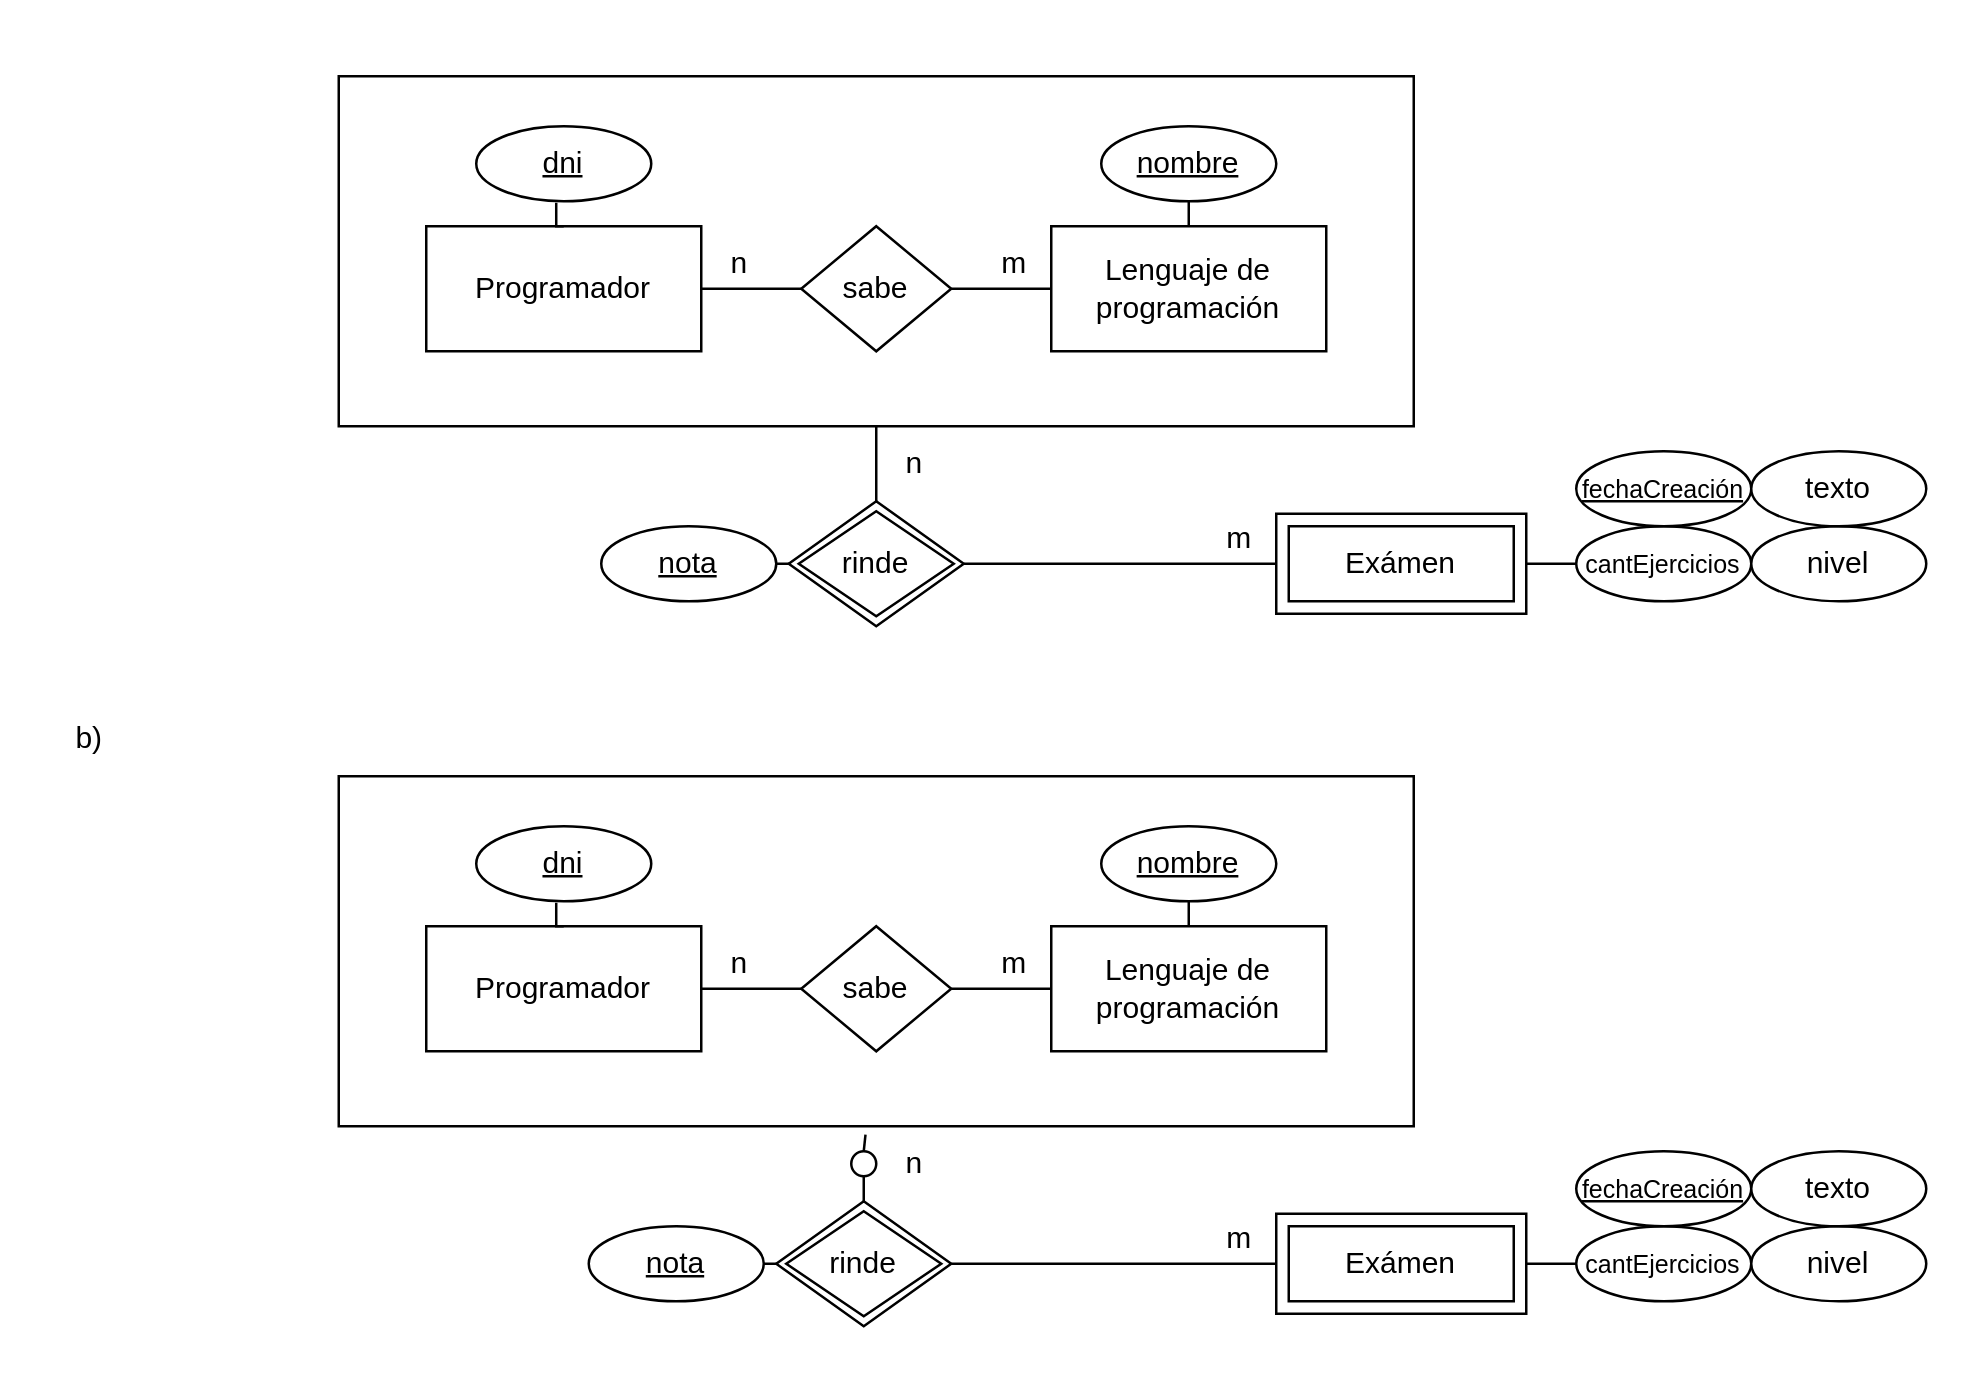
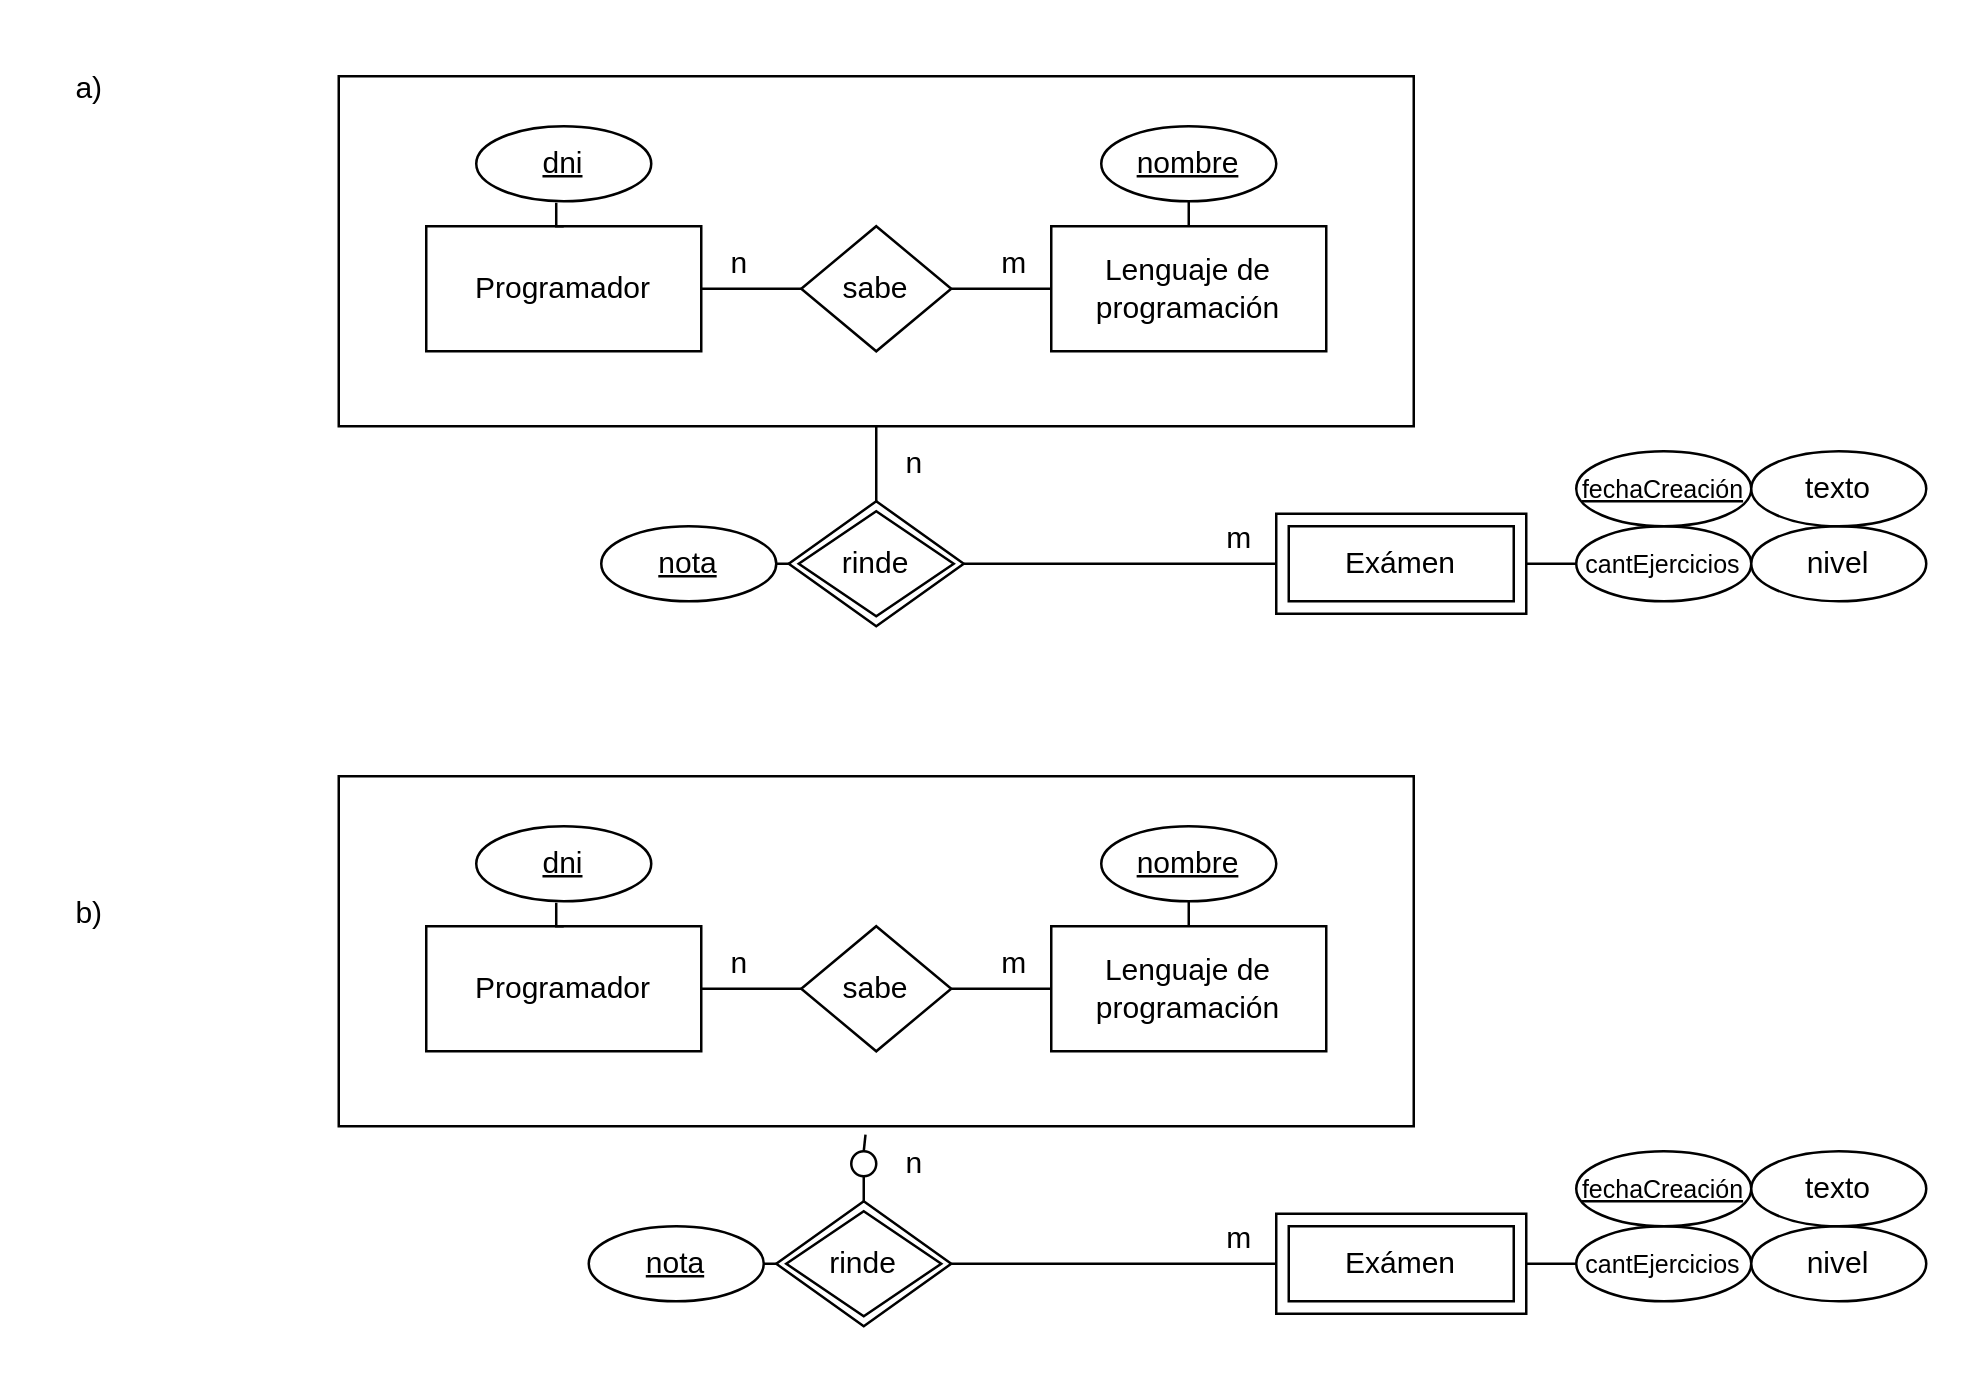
node "a)": added
node "b)": moved (89, 739) -> (89, 914)
